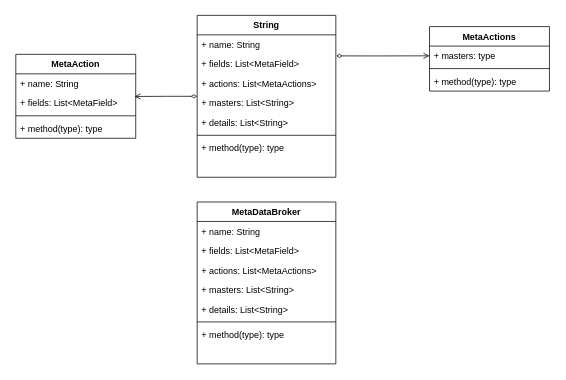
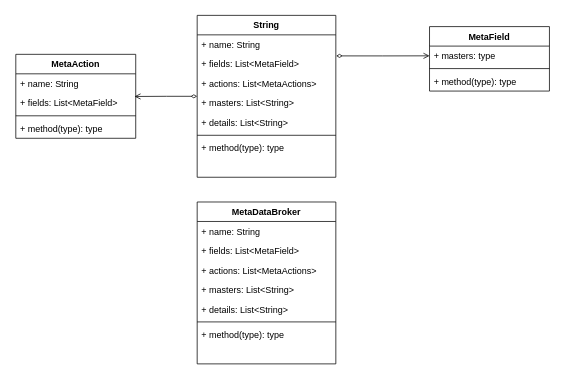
node "MetaActions": label "MetaActions" -> "MetaField"
